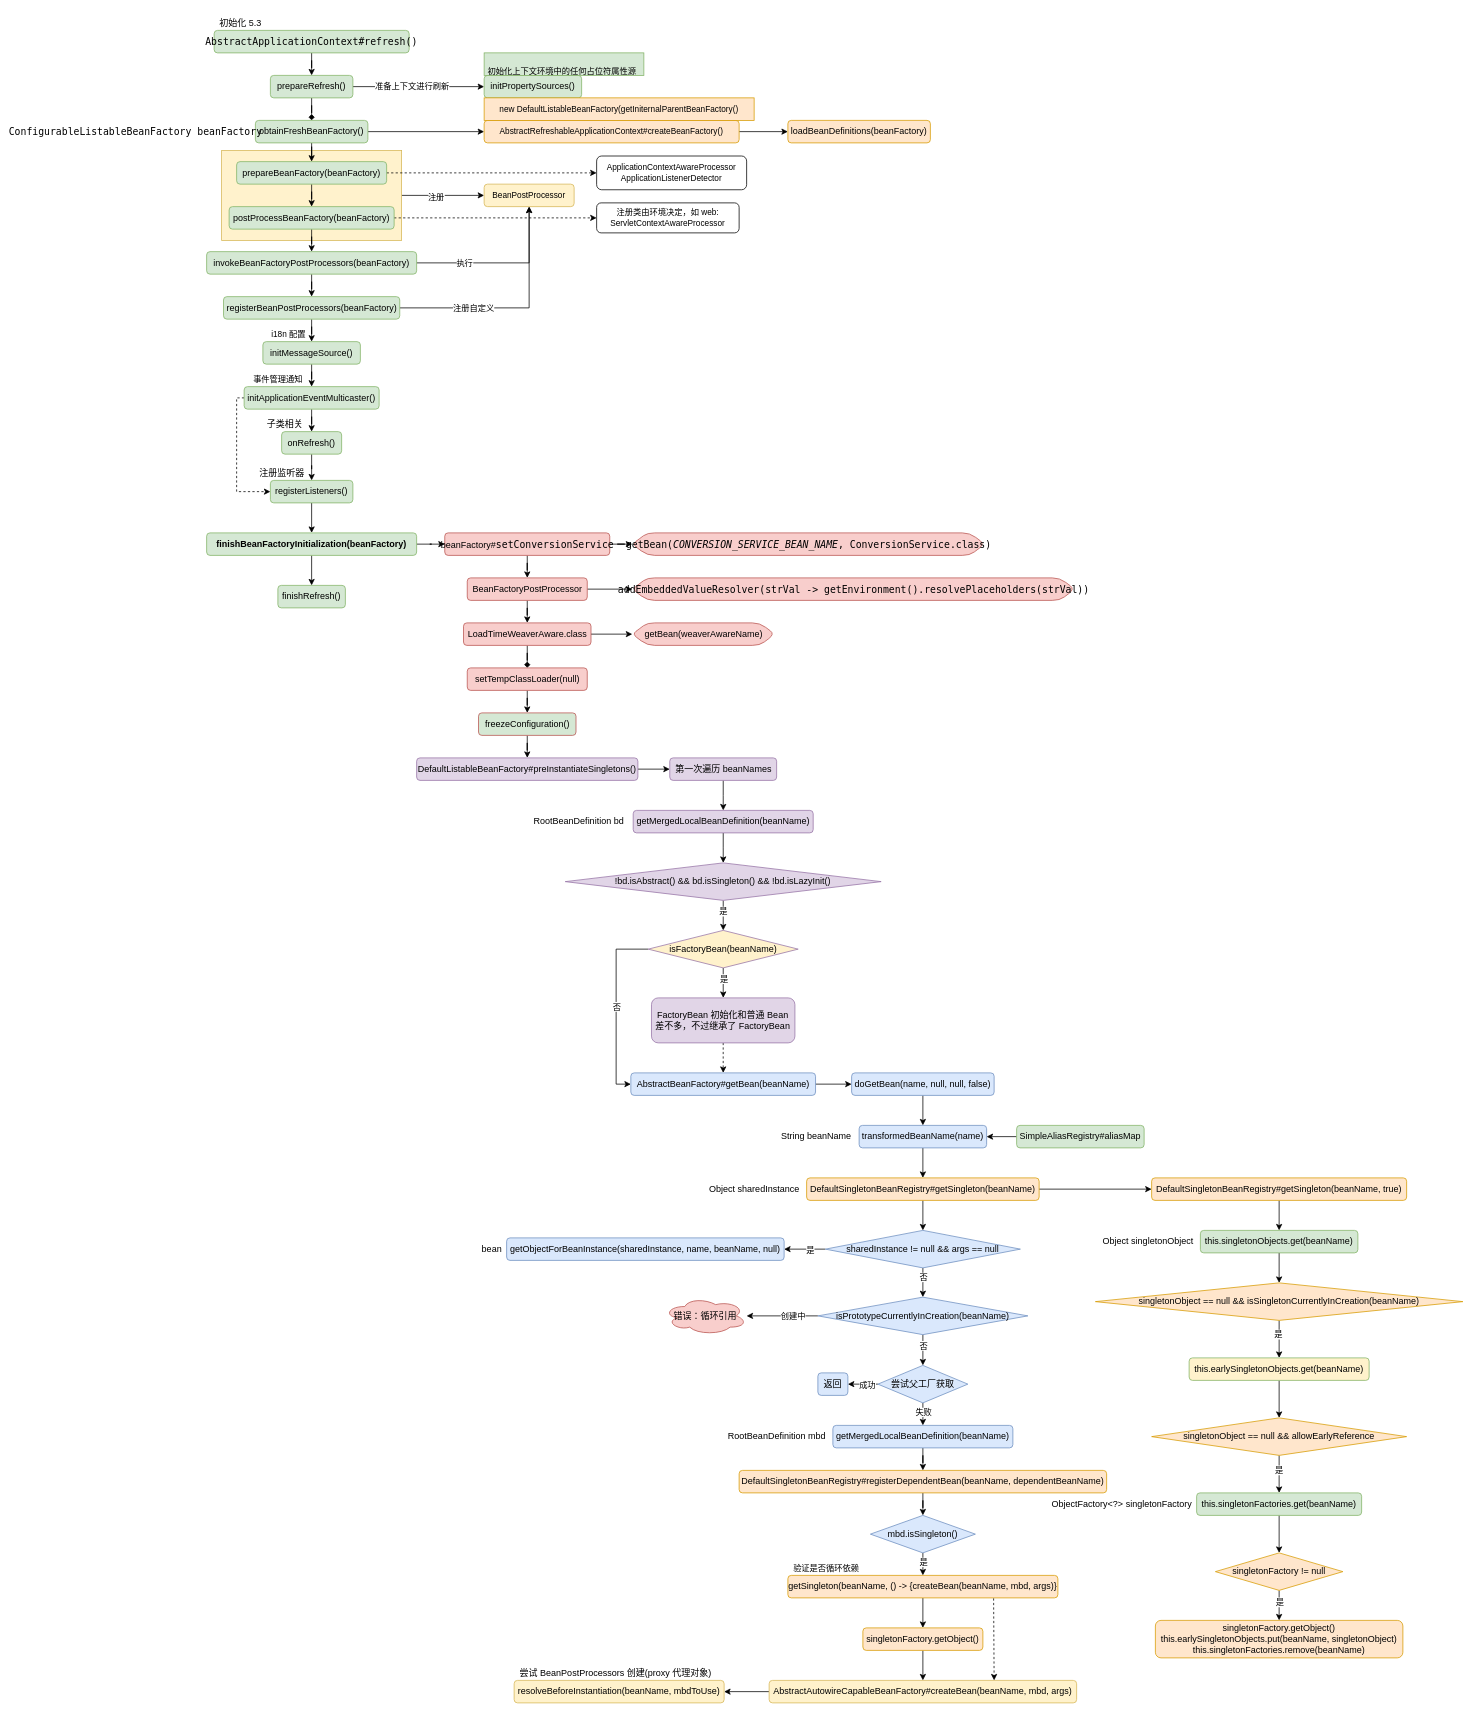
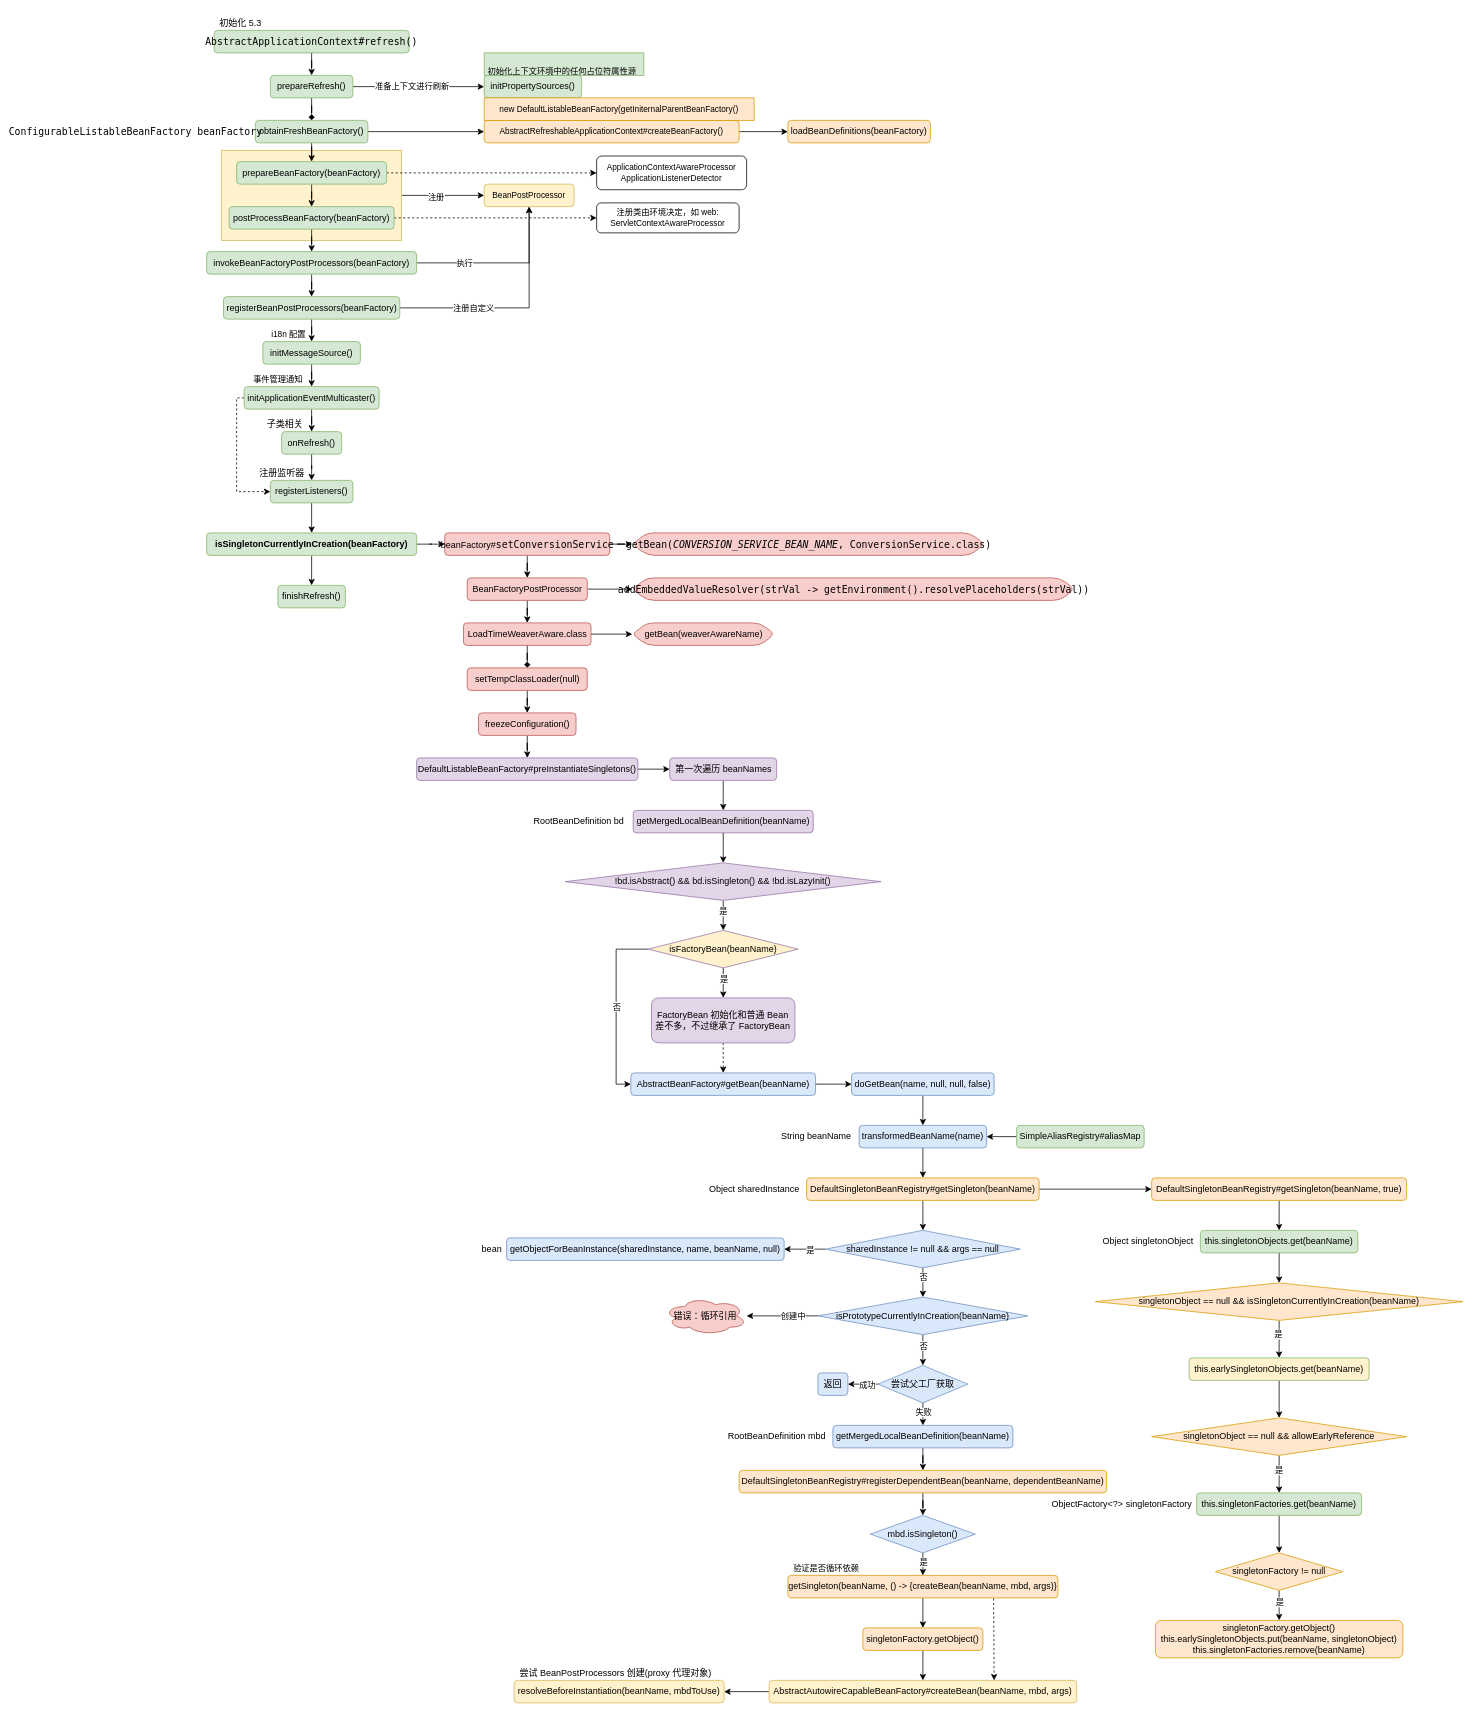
node "finishBeanFactoryInitialization(beanFactory)": label "finishBeanFactoryInitialization(beanFactory)" -> "isSingletonCurrentlyInCreation(beanFactory)"
node "freezeConfiguration()": fillcolor #d5e8d4 -> #f8cecc
